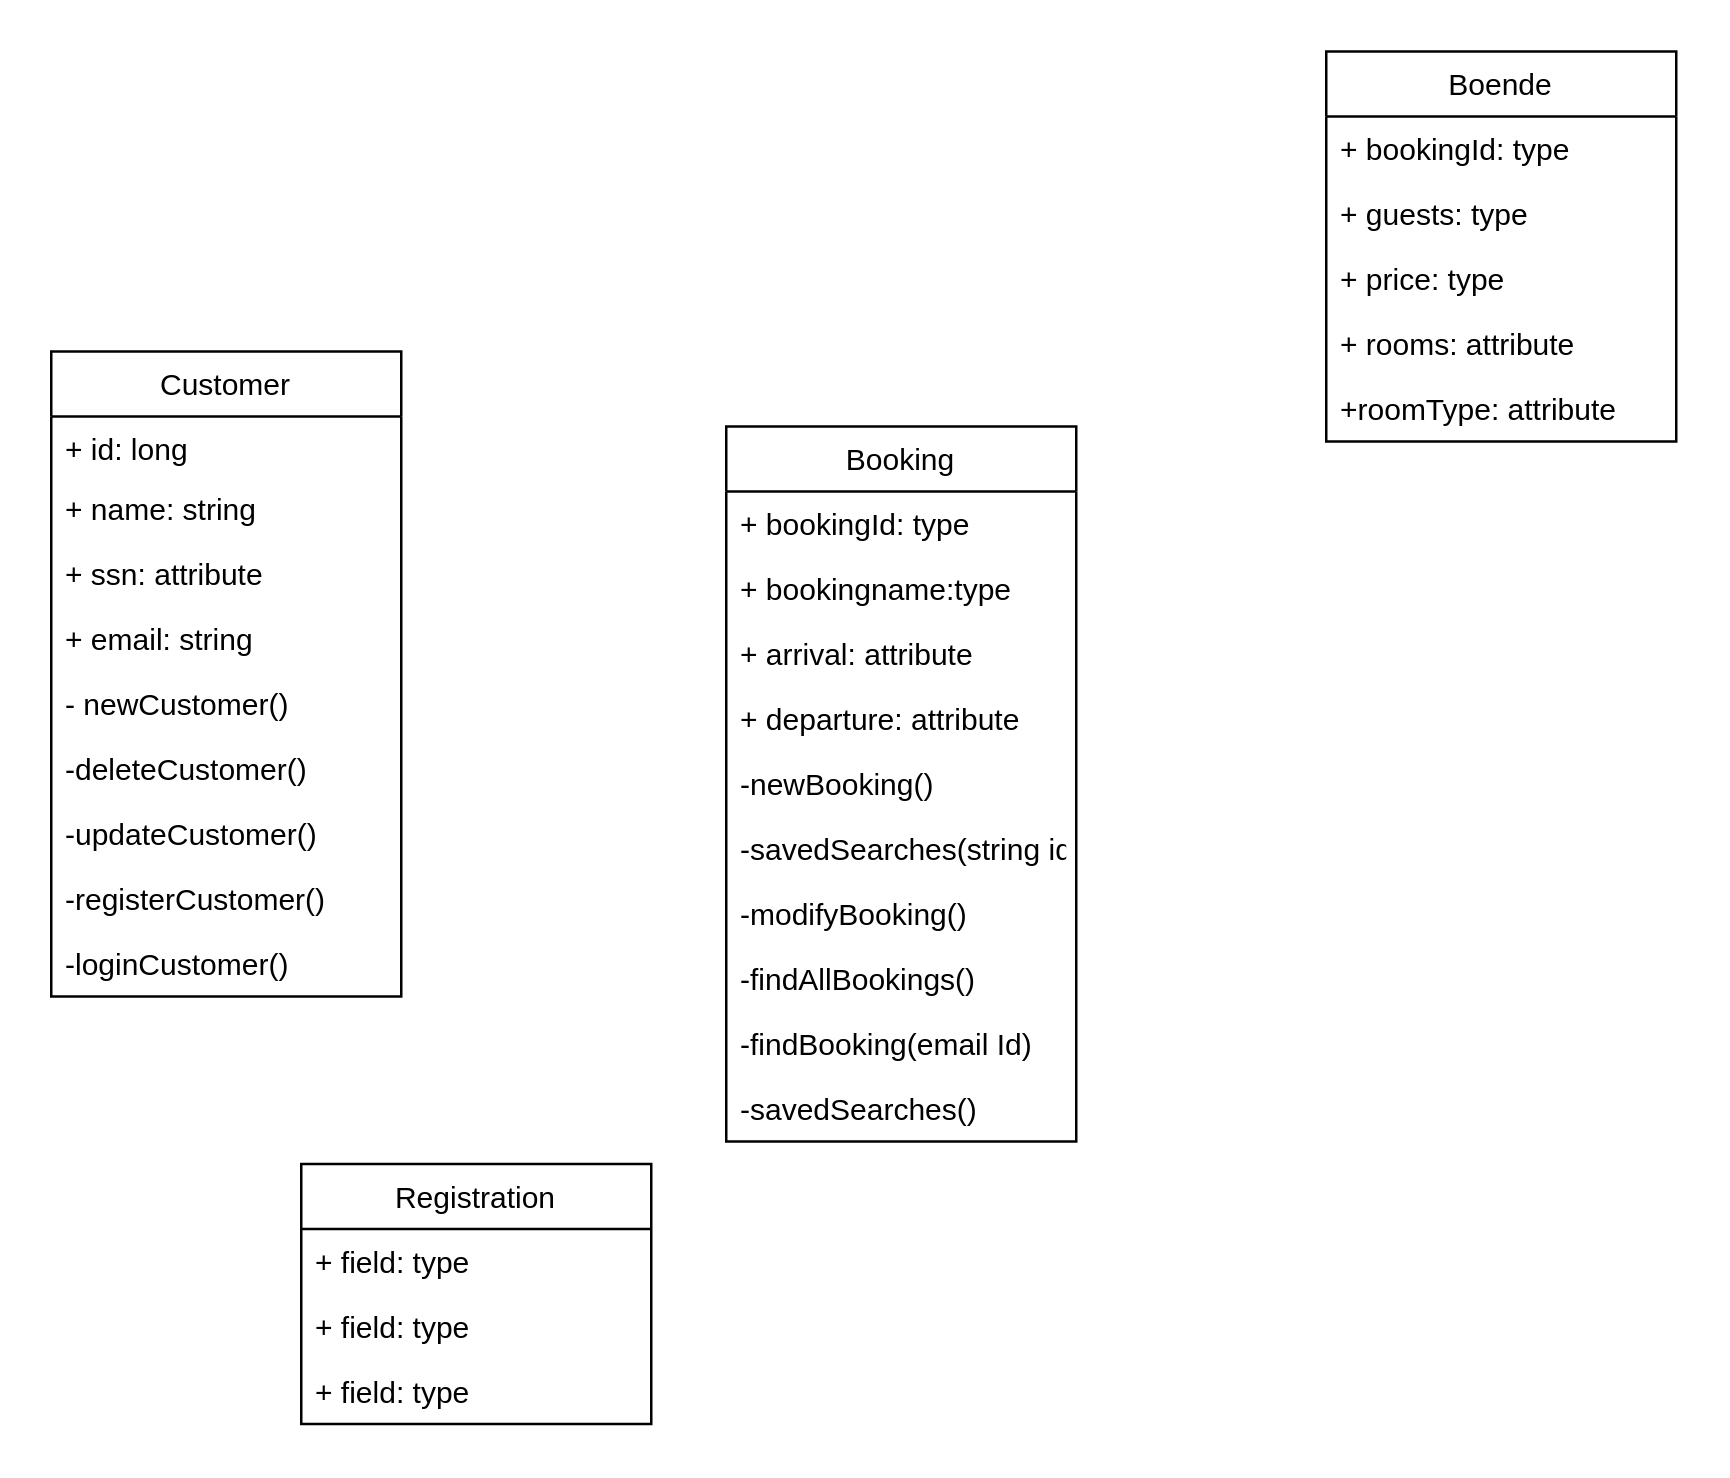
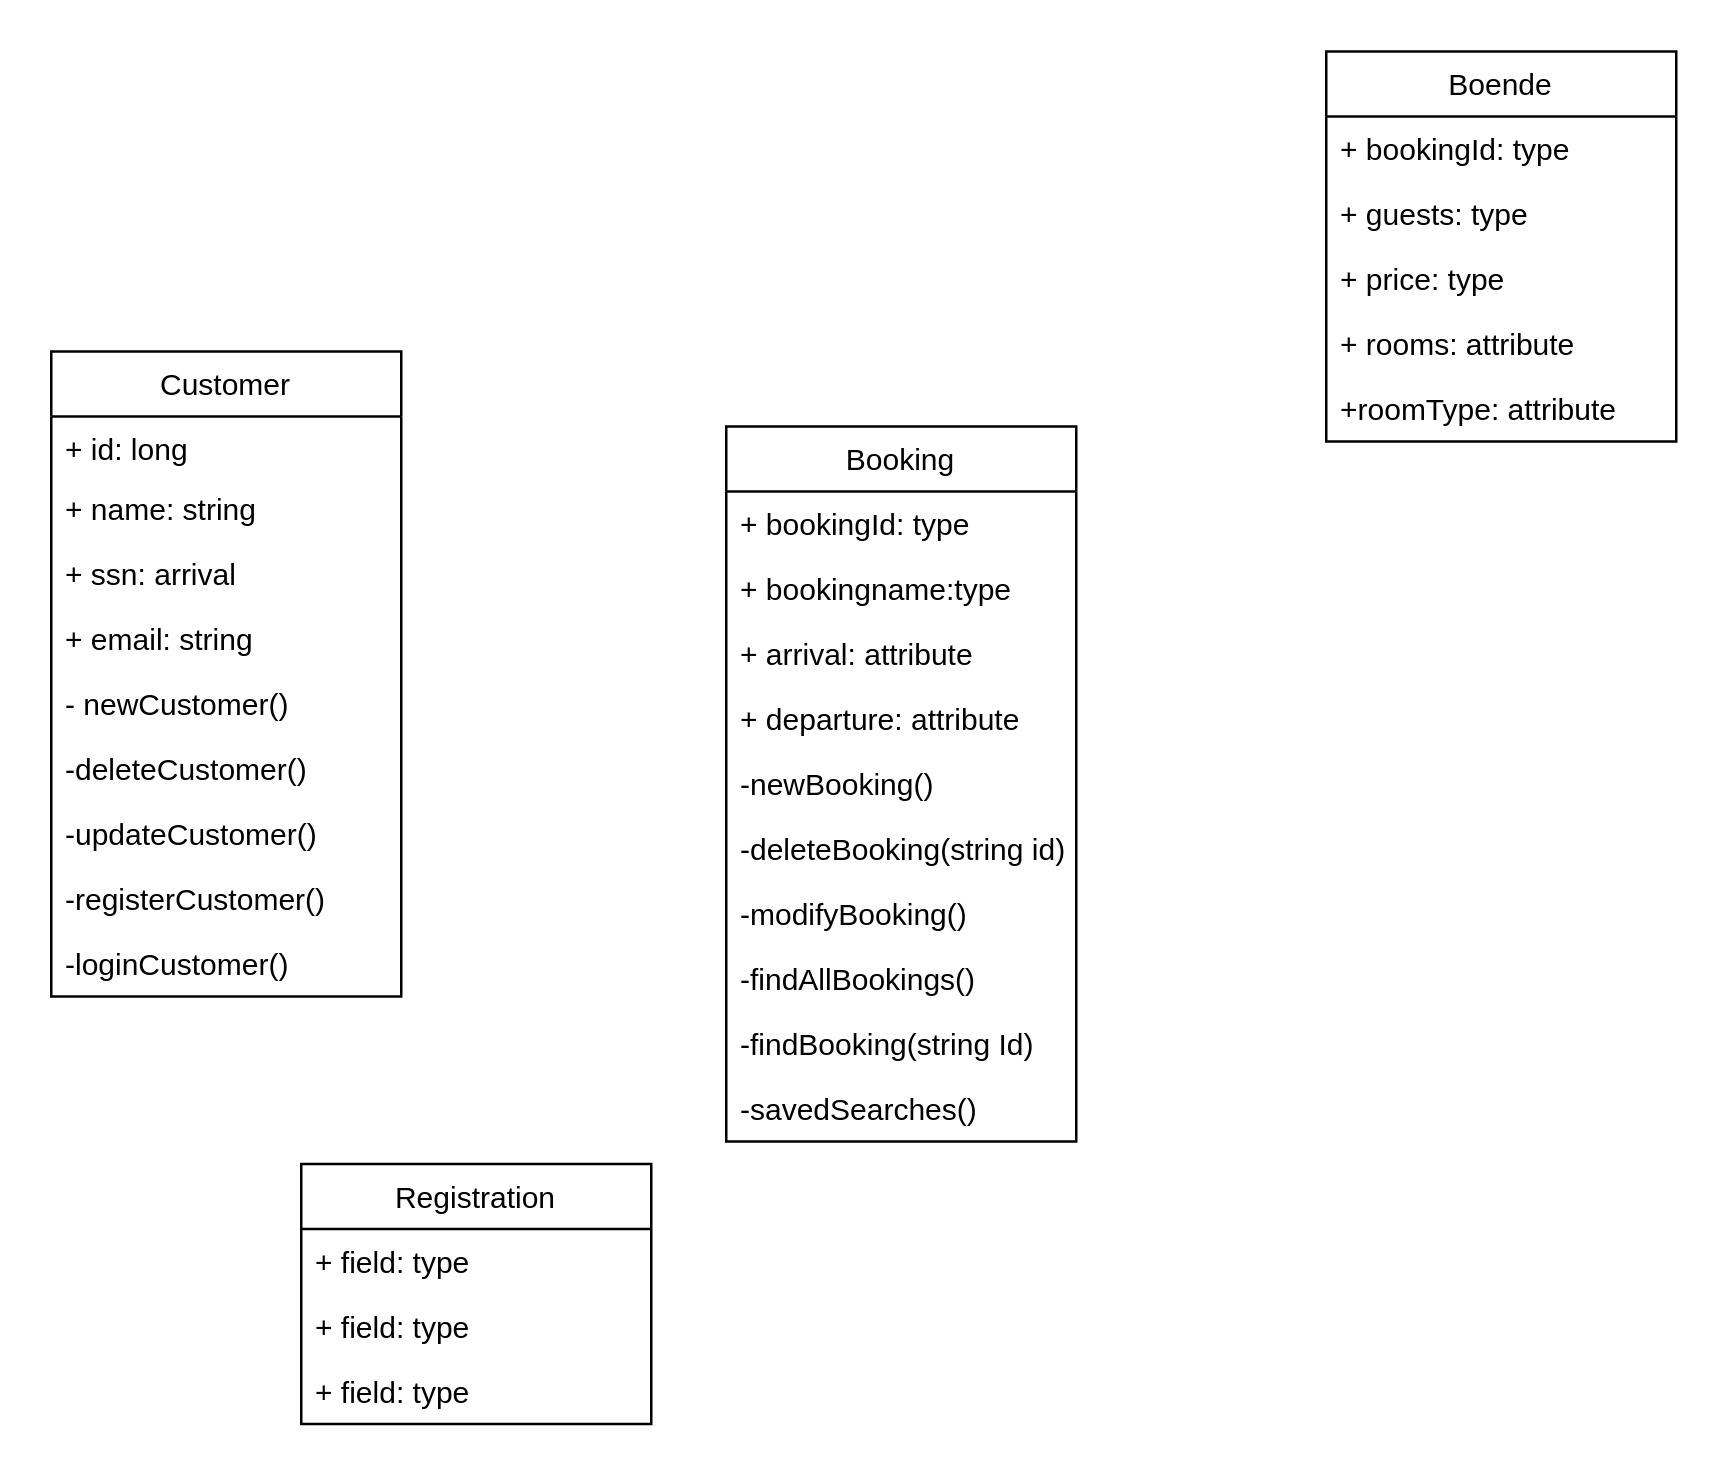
node "+ ssn: attribute": label "+ ssn: attribute" -> "+ ssn: arrival"
node "-savedSearches(string id)": label "-savedSearches(string id)" -> "-deleteBooking(string id)"
node "-findBooking(email Id)": label "-findBooking(email Id)" -> "-findBooking(string Id)"
